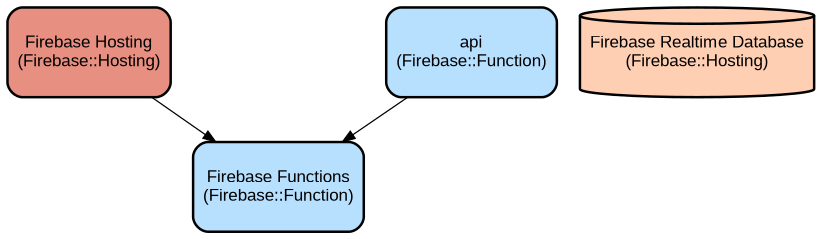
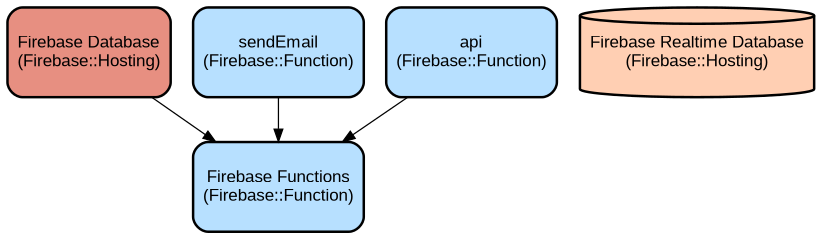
node "Firebase Hosting (Firebase::Hosting)": label "Firebase Hosting (Firebase::Hosting)" -> "Firebase Database (Firebase::Hosting)"
node "sendEmail (Firebase::Function)": added
